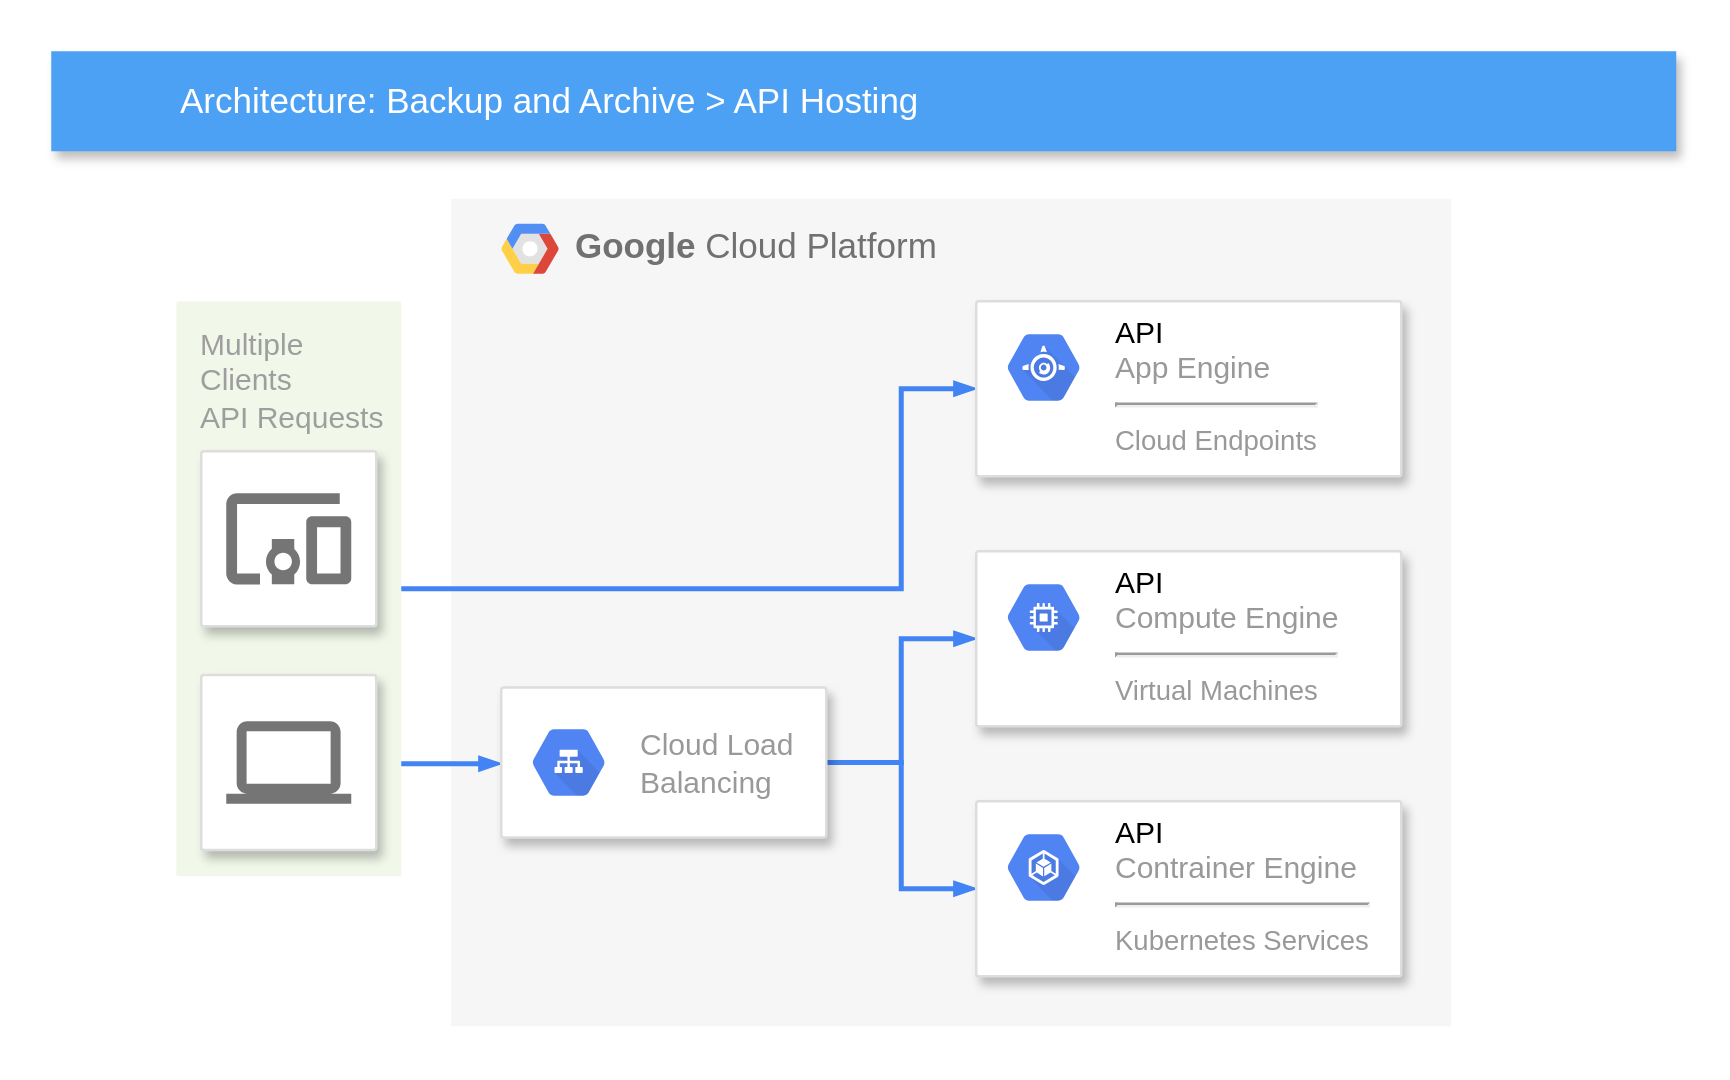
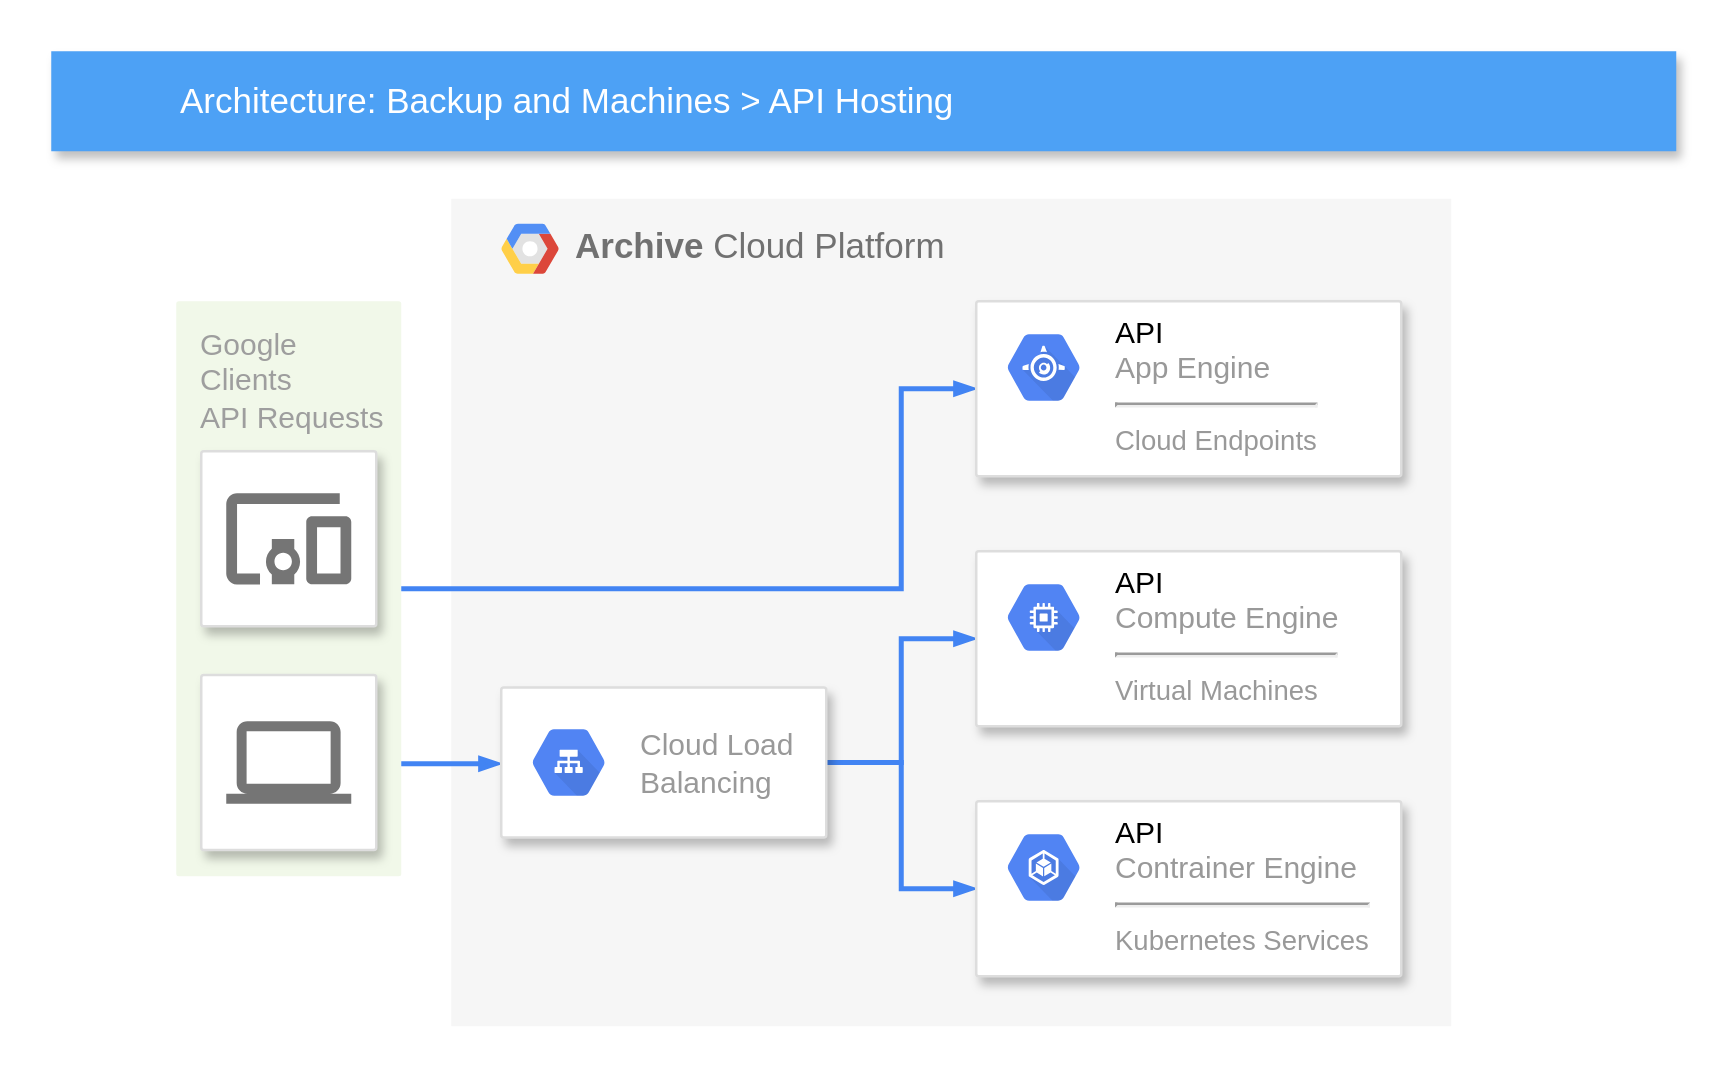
node "Architecture: Backup and Archive > API Hosting": label "Architecture: Backup and Archive > API Hosting" -> "Architecture: Backup and Machines > API Hosting"
node "Google Cloud Platform": label "Google Cloud Platform" -> "Archive Cloud Platform"
node "Multiple Clients API Requests": label "Multiple Clients API Requests" -> "Google Clients API Requests"
